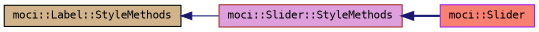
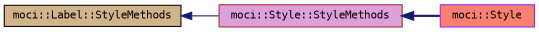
node "moci::Slider::StyleMethods": label "moci::Slider::StyleMethods" -> "moci::Style::StyleMethods"
node "moci::Slider": label "moci::Slider" -> "moci::Style"
